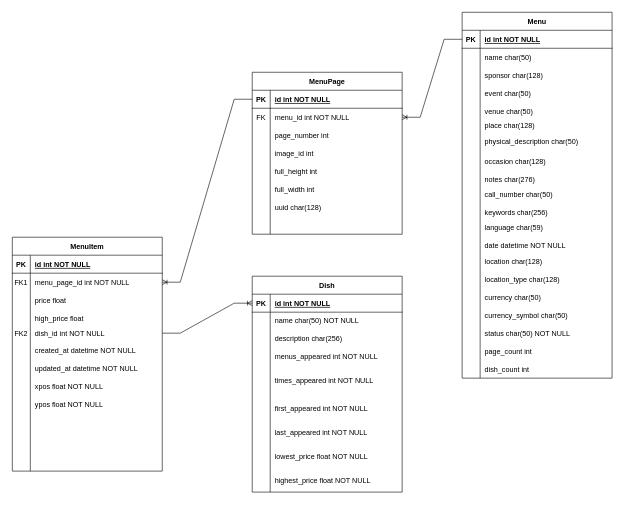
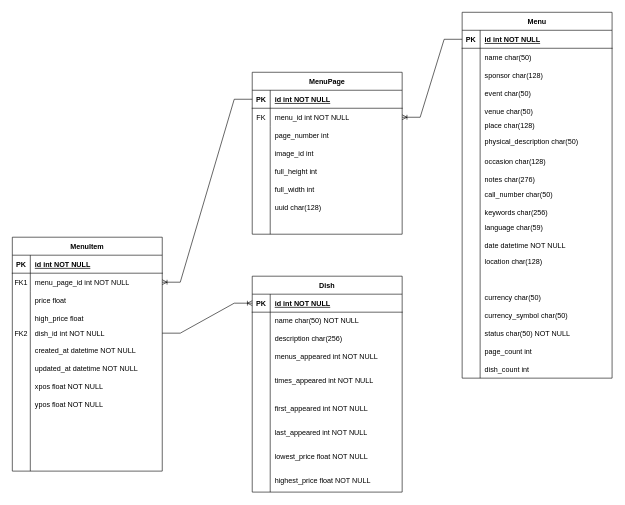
node "location_type char(128)": removed
